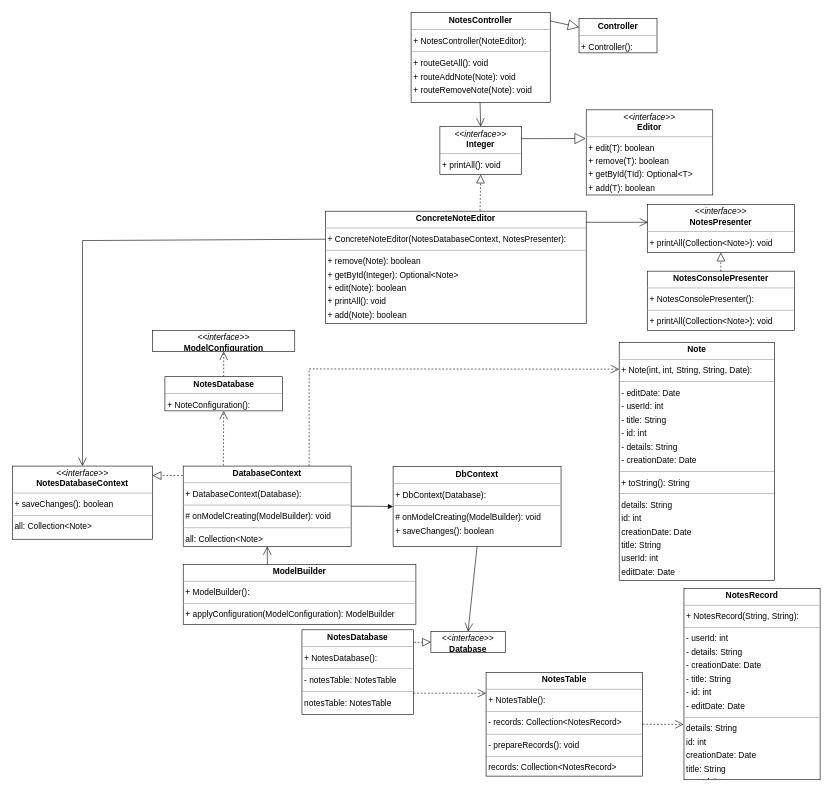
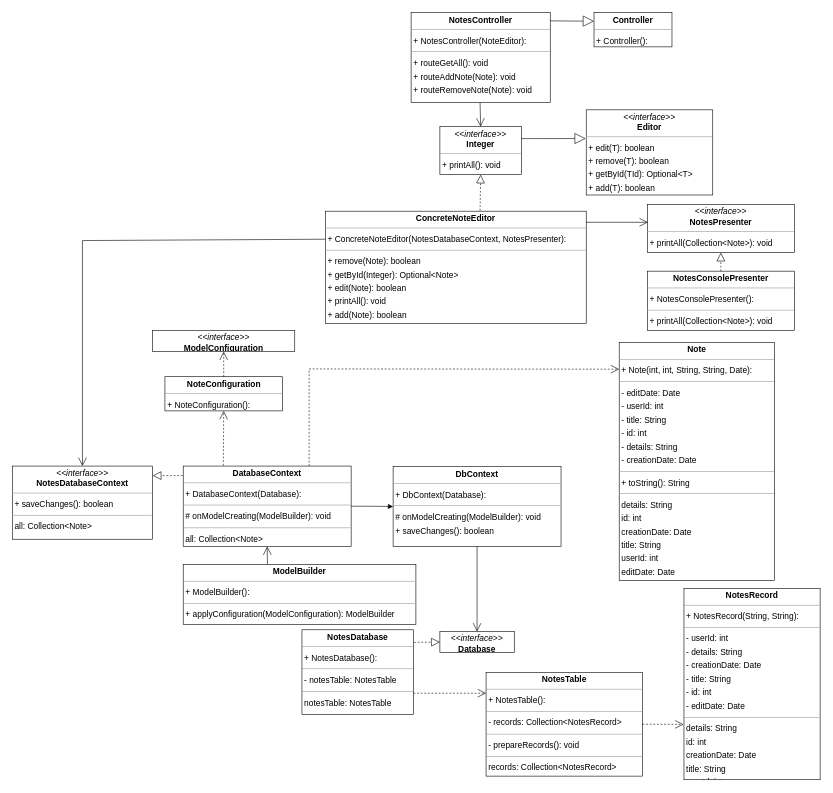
node "Controller + Controller():": moved (618, 35) -> (633, 29)
node "NotesDatabase + NoteConfiguration():": label "NotesDatabase + NoteConfiguration():" -> "NoteConfiguration + NoteConfiguration():"
node "<<interface>> Database": moved (468, 642) -> (477, 642)
